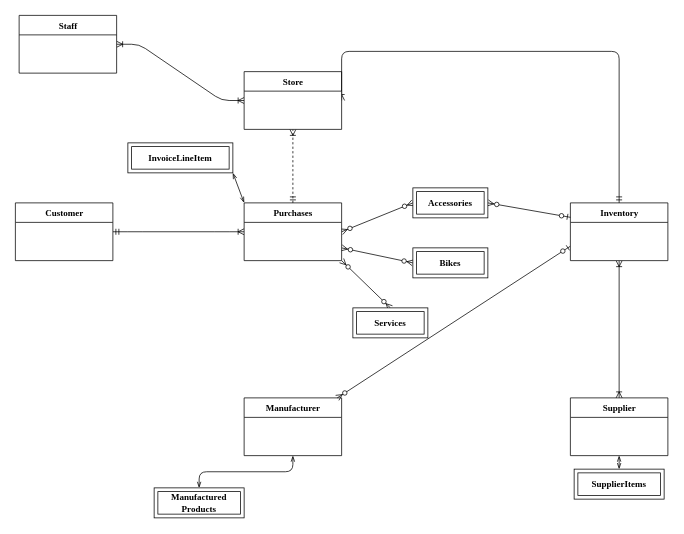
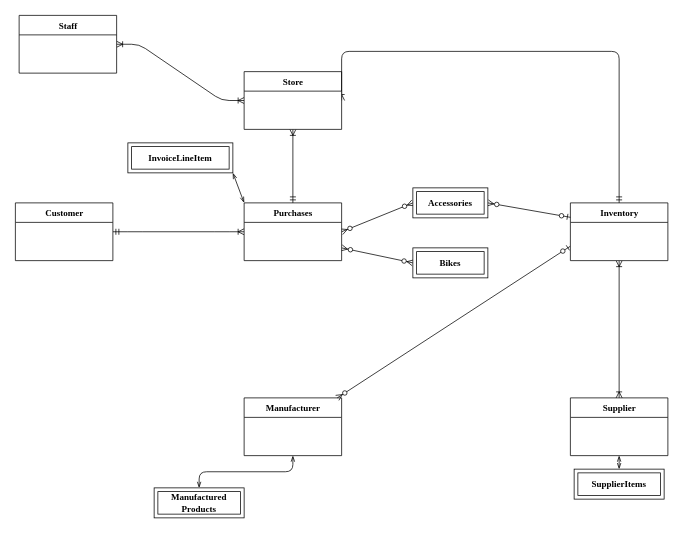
edge "Store" -- "Purchases": style dashed -> solid
edge "Purchases" -- "Services": removed
node "Services": removed
